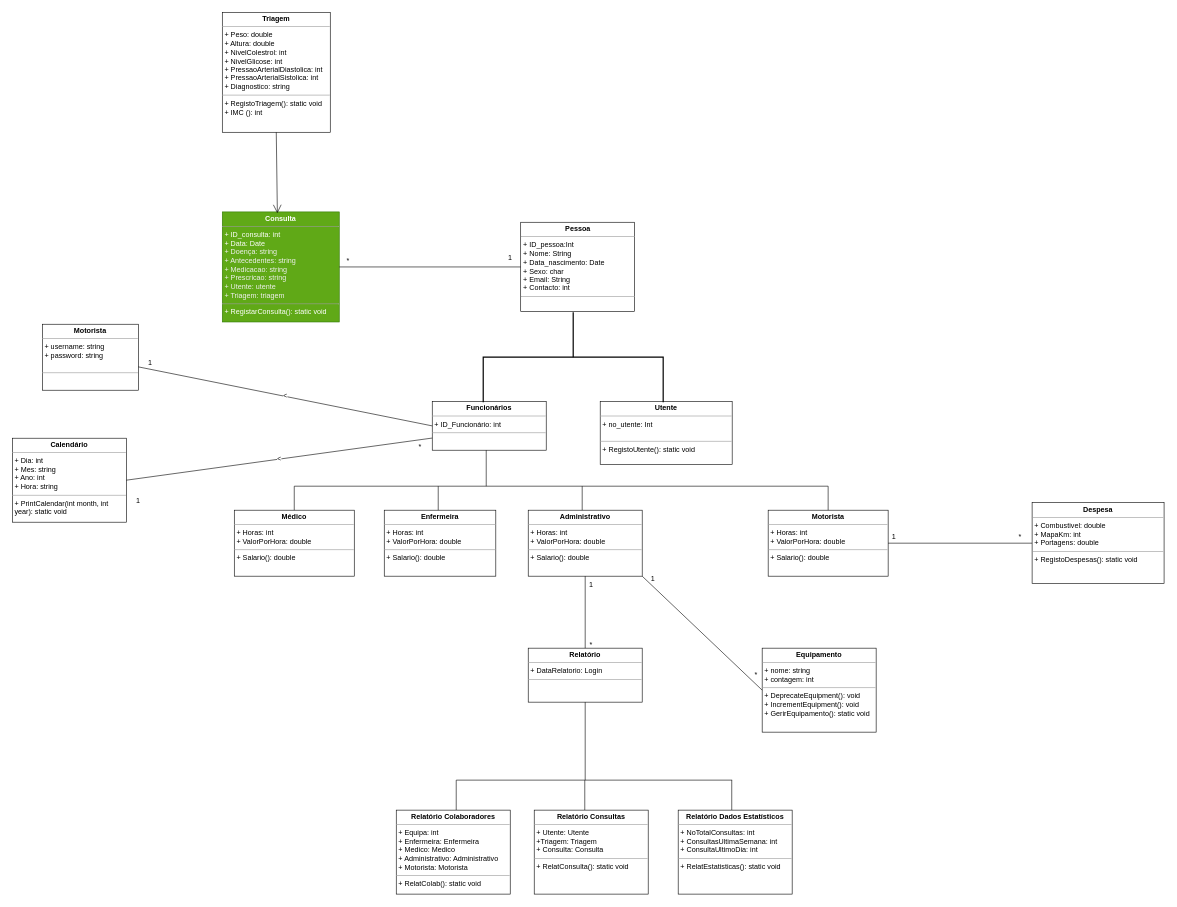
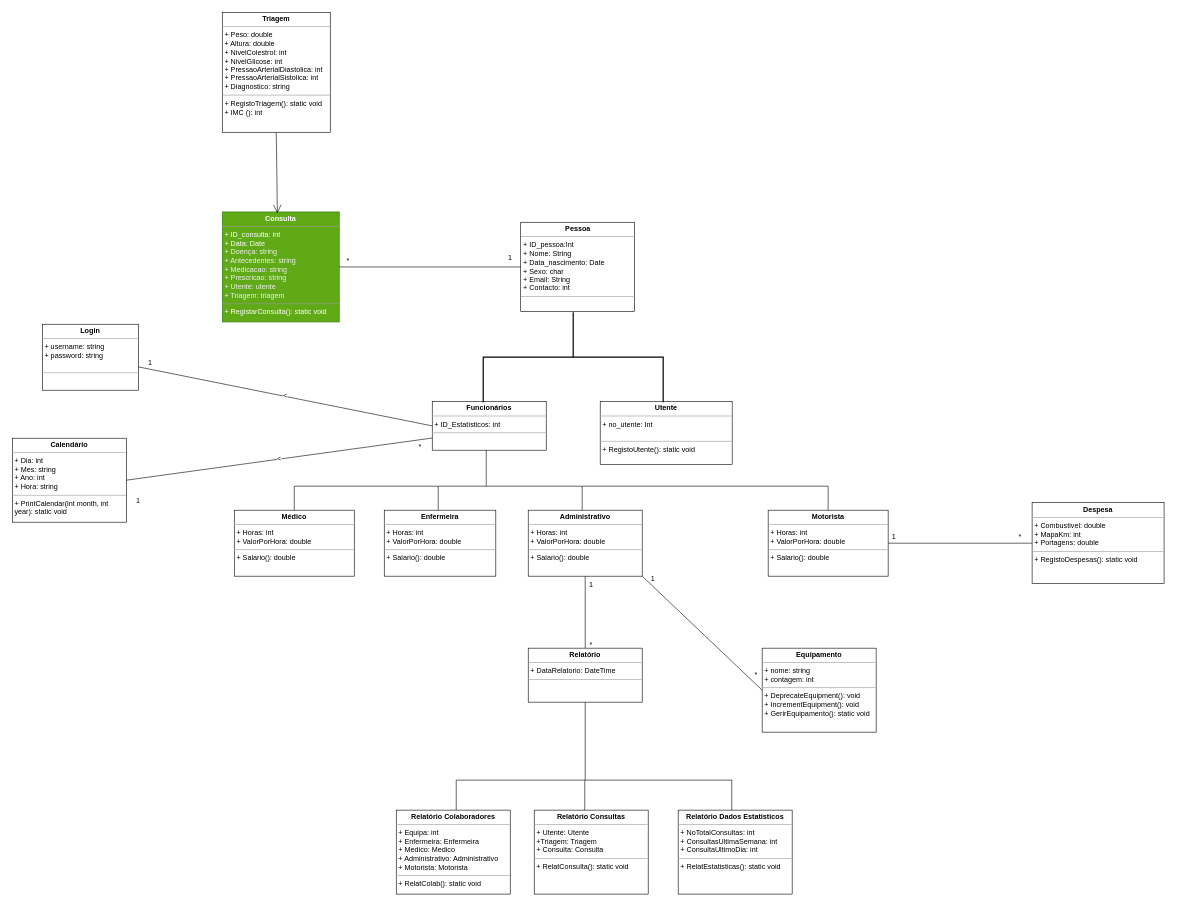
node "Motorista + username: string + password: string": label "Motorista + username: string + password: string" -> "Login + username: string + password: string"
node "Funcionários + ID_Funcionário: int": label "Funcionários + ID_Funcionário: int" -> "Funcionários + ID_Estatísticos: int"
node "Relatório + DataRelatorio: Login": label "Relatório + DataRelatorio: Login" -> "Relatório + DataRelatorio: DateTime"
